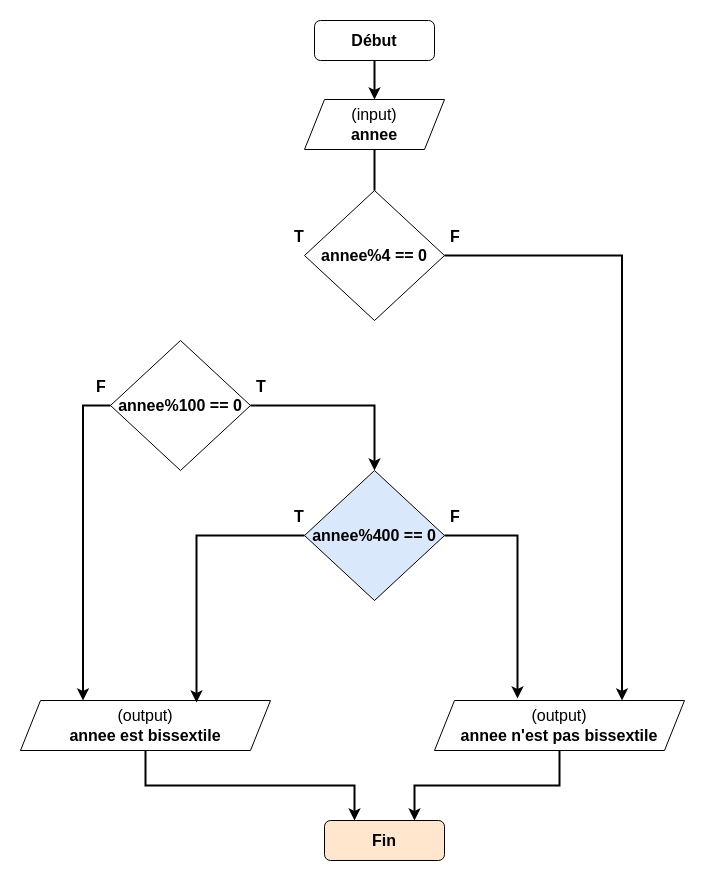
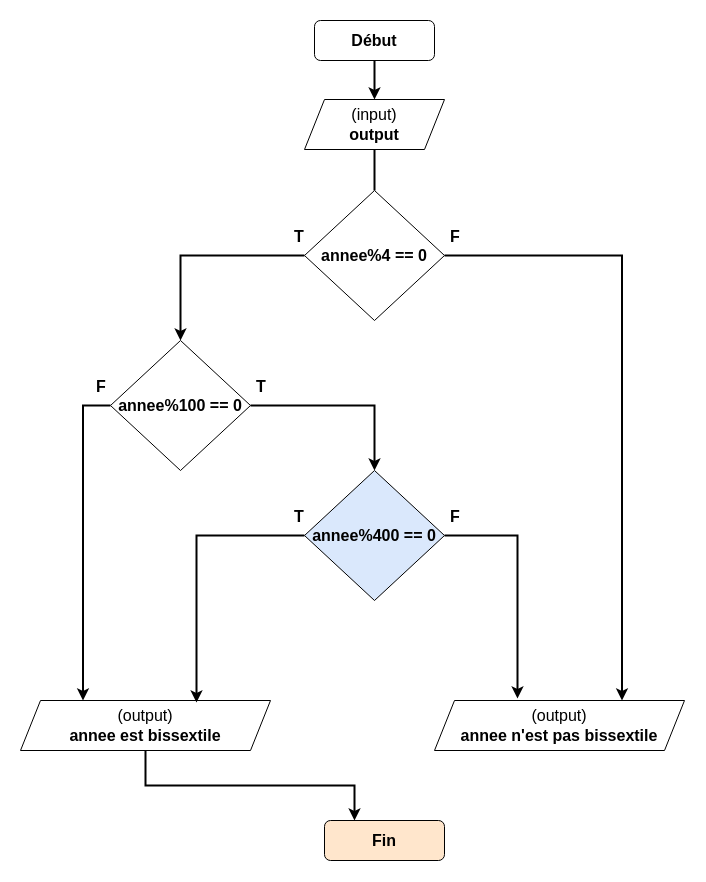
node "(input) annee": label "(input) annee" -> "(input) output"
edge "annee%4 == 0" -> "annee%100 == 0": added
edge "(output) annee n'est pas bissextile" -> "Fin": removed
